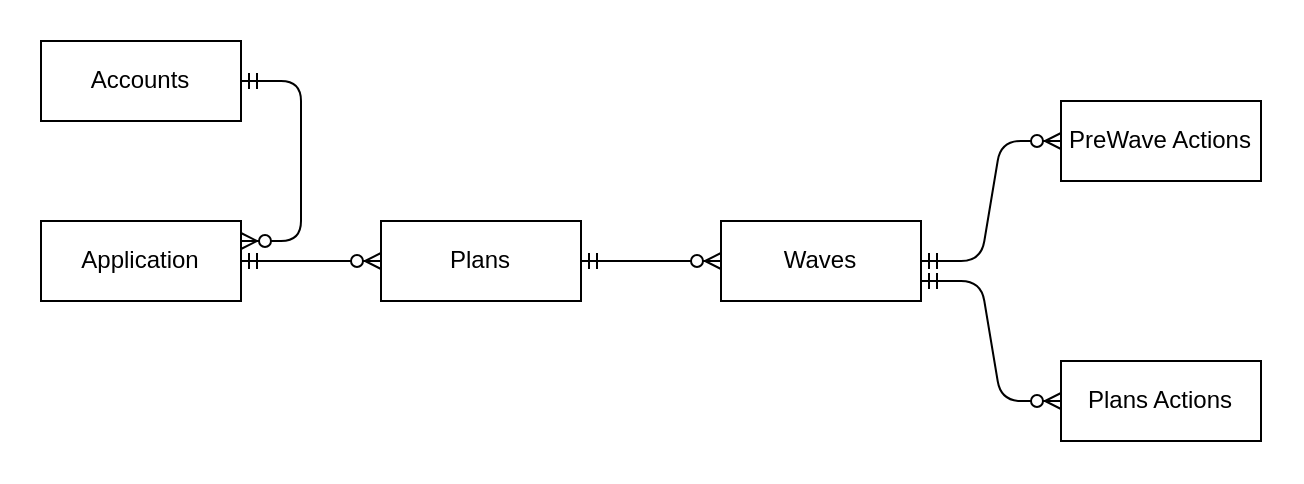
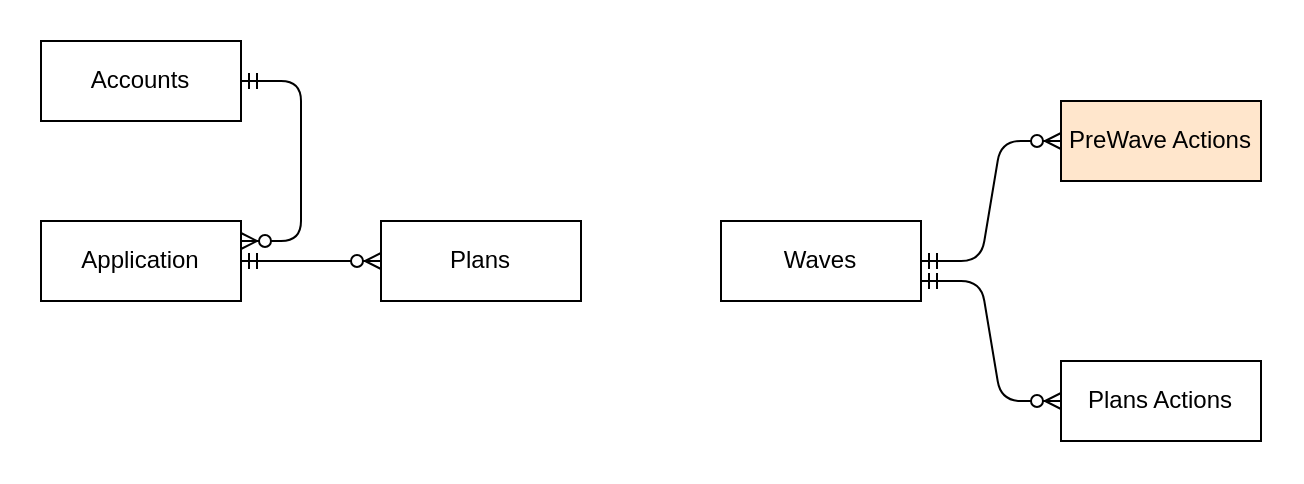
node "PreWave Actions": fillcolor #ffffff -> #ffe6cc
edge "Plans" -- "Waves": removed
